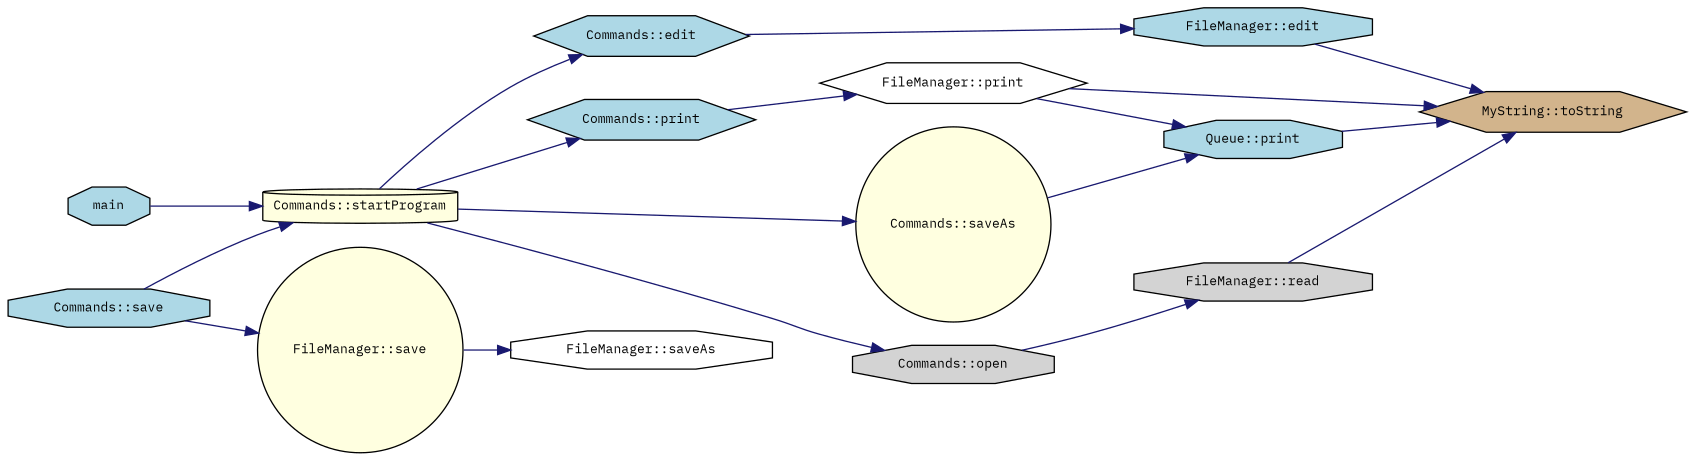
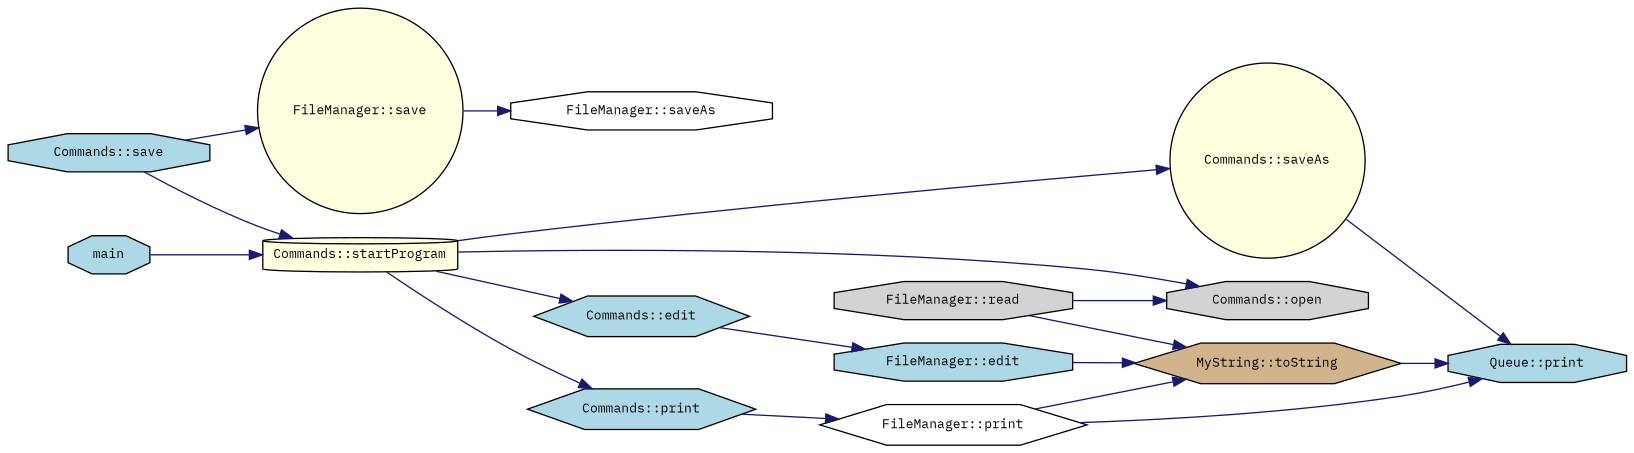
edge "Queue::print" -> "MyString::toString": reversed
edge "Commands::open" -> "FileManager::read": reversed
